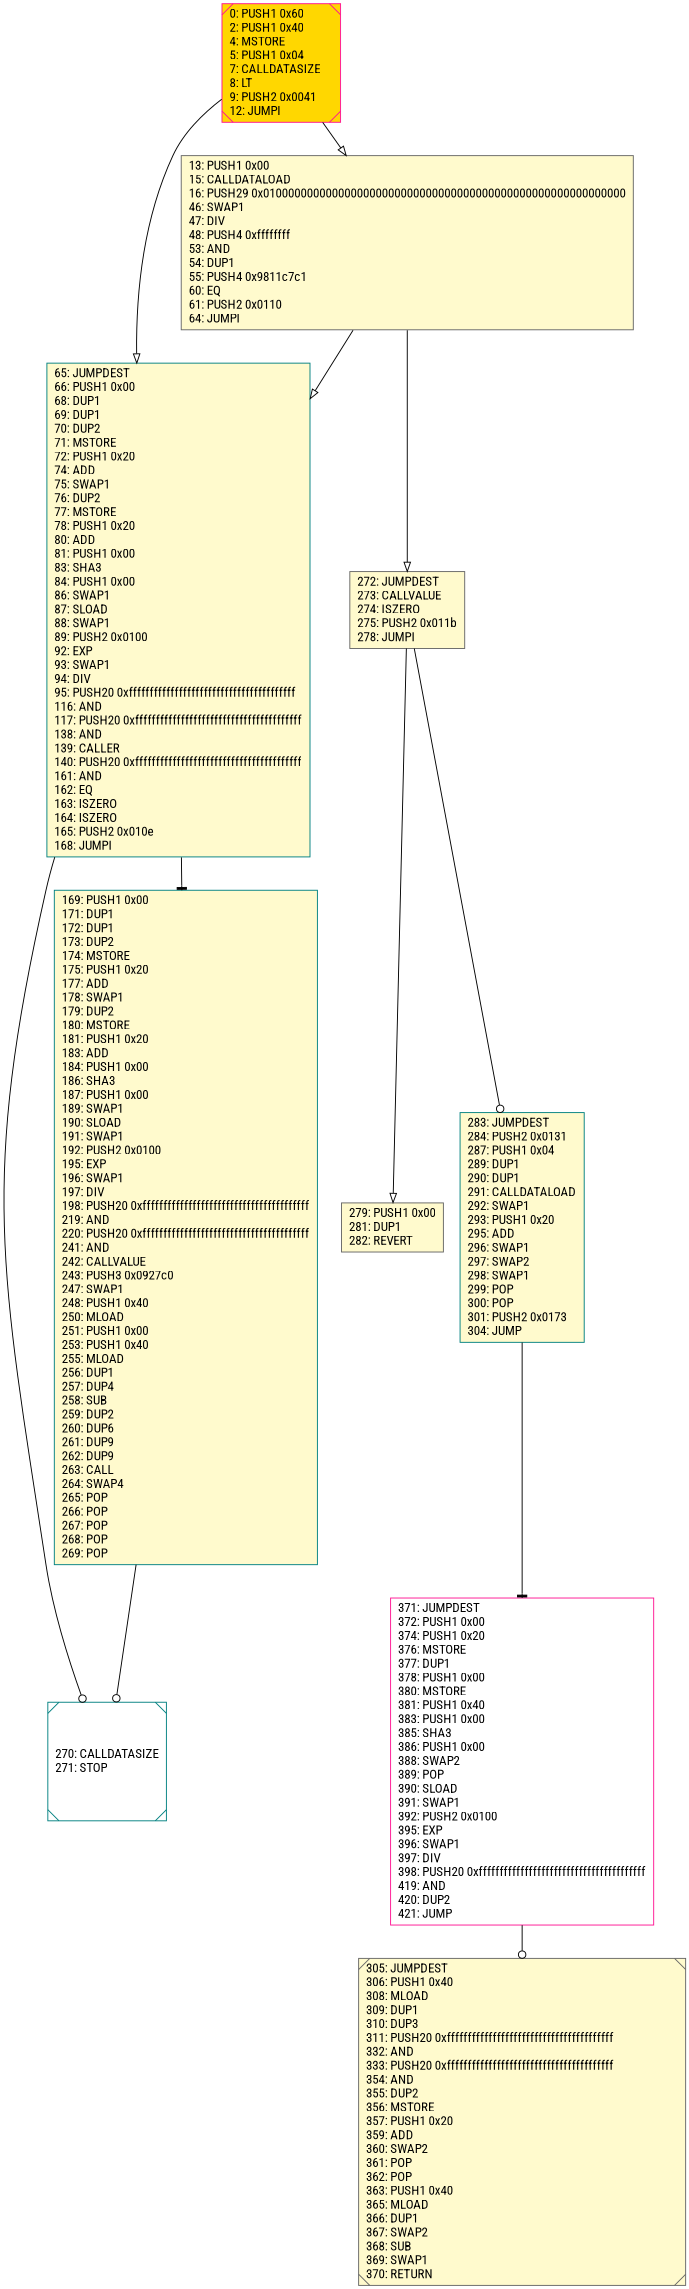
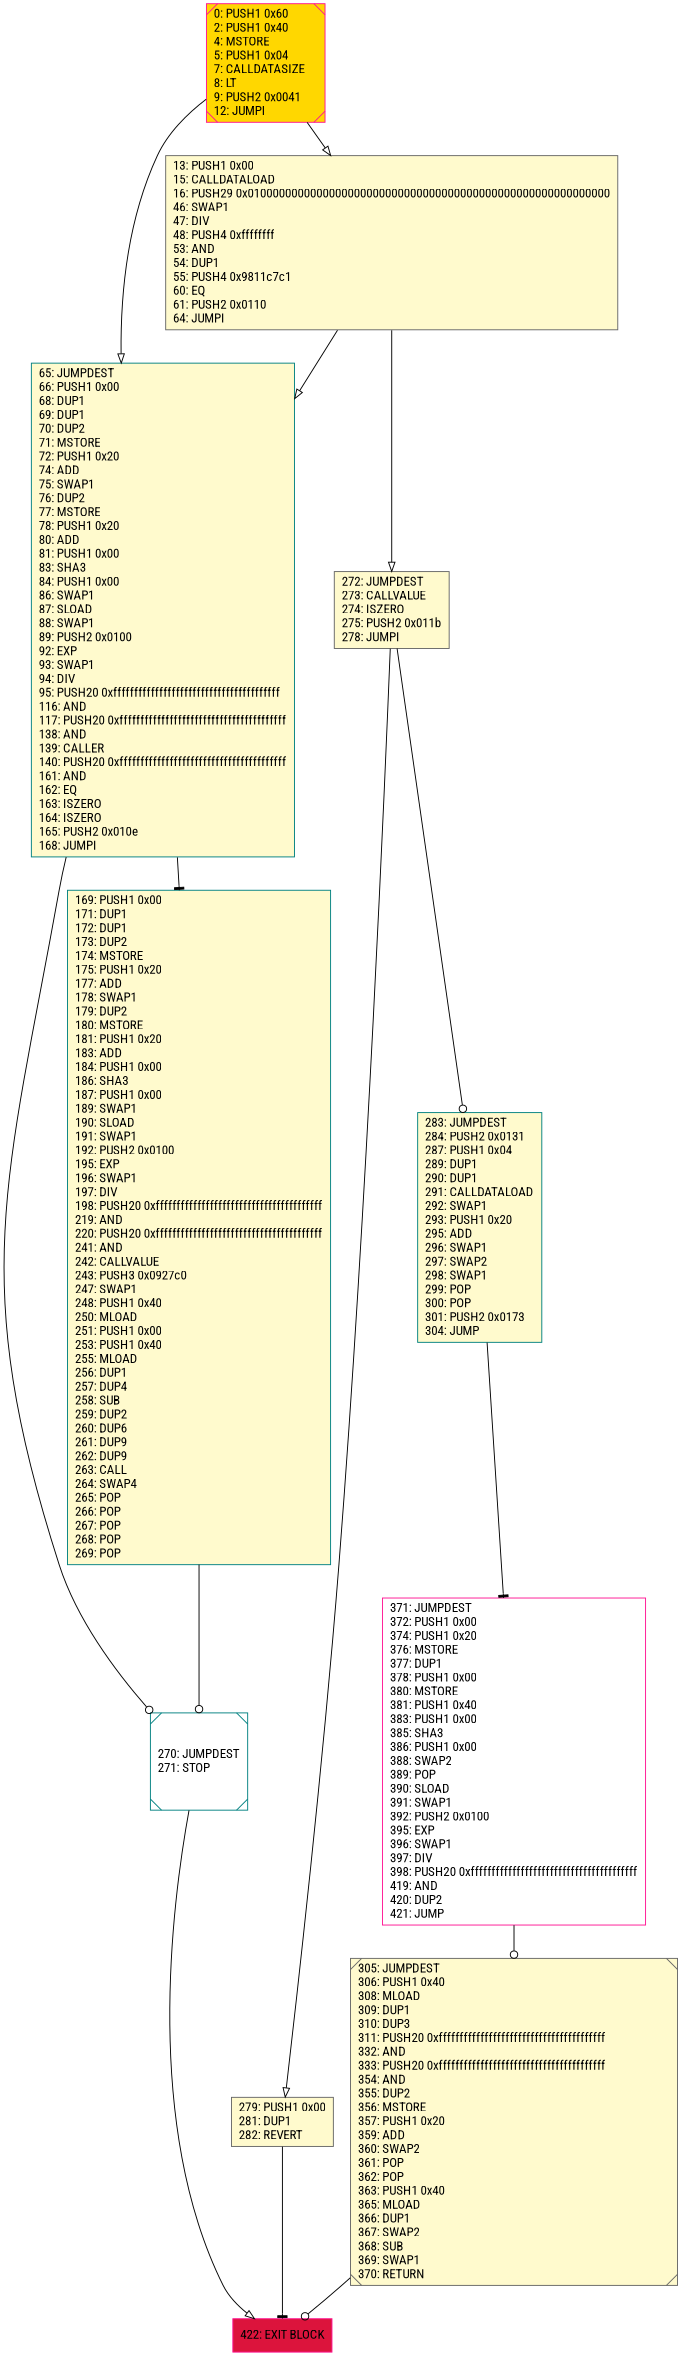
node "270: CALLDATASIZE 271: STOP": label "270: CALLDATASIZE 271: STOP" -> "270: JUMPDEST 271: STOP"
node "422: EXIT BLOCK": added
